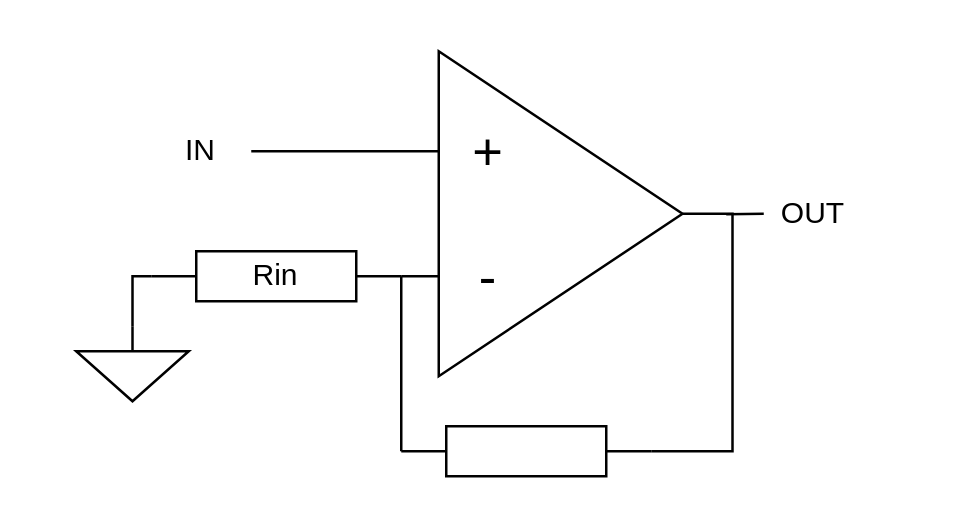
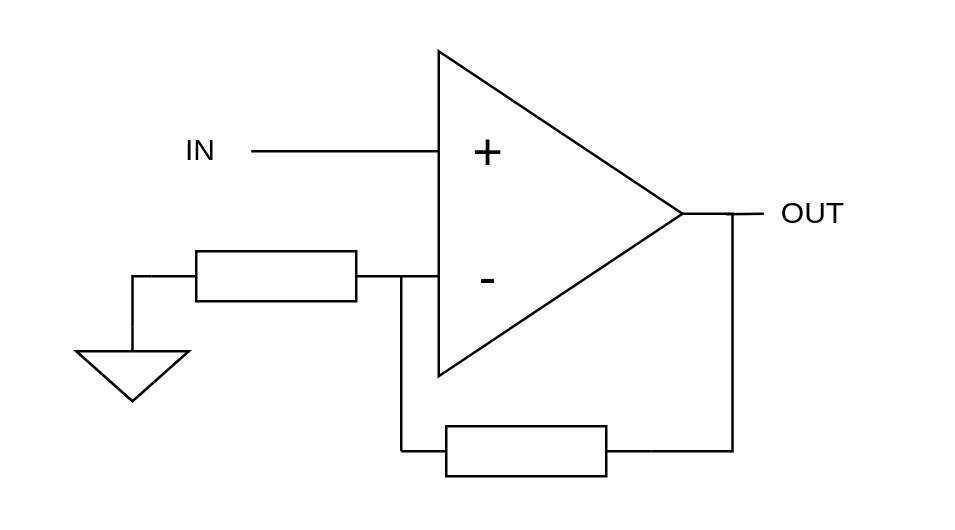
node "Rin": removed
